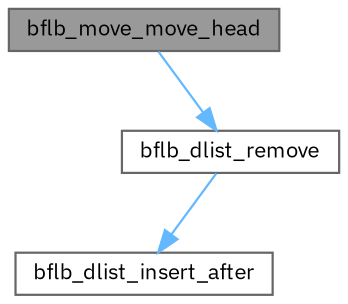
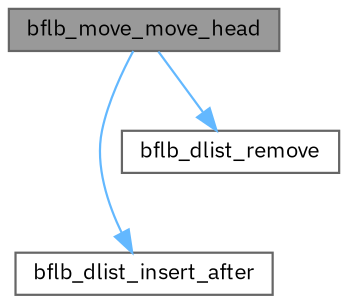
edge "bflb_dlist_remove" -> "bflb_dlist_insert_after": now "bflb_move_move_head" -> "bflb_dlist_insert_after"
